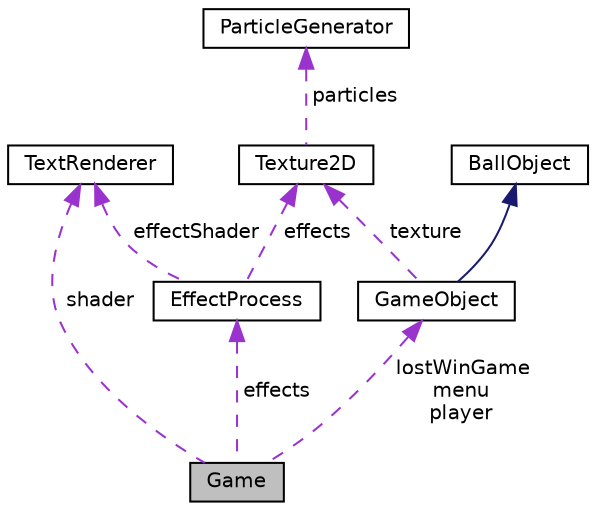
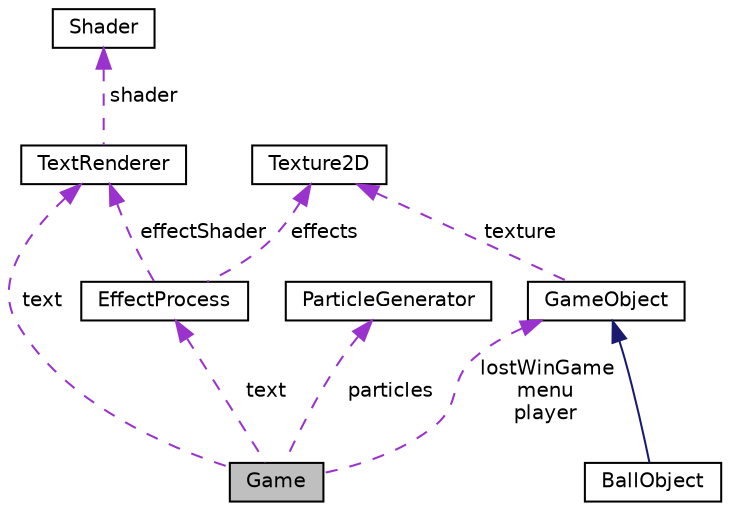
node "Shader": added
edge "Texture2D" -> "ParticleGenerator": now "Game" -> "ParticleGenerator"
edge "GameObject" -> "BallObject": reversed
edge "Game" -> "TextRenderer": label " shader" -> " text"
edge "Game" -> "EffectProcess": label " effects" -> " text"
